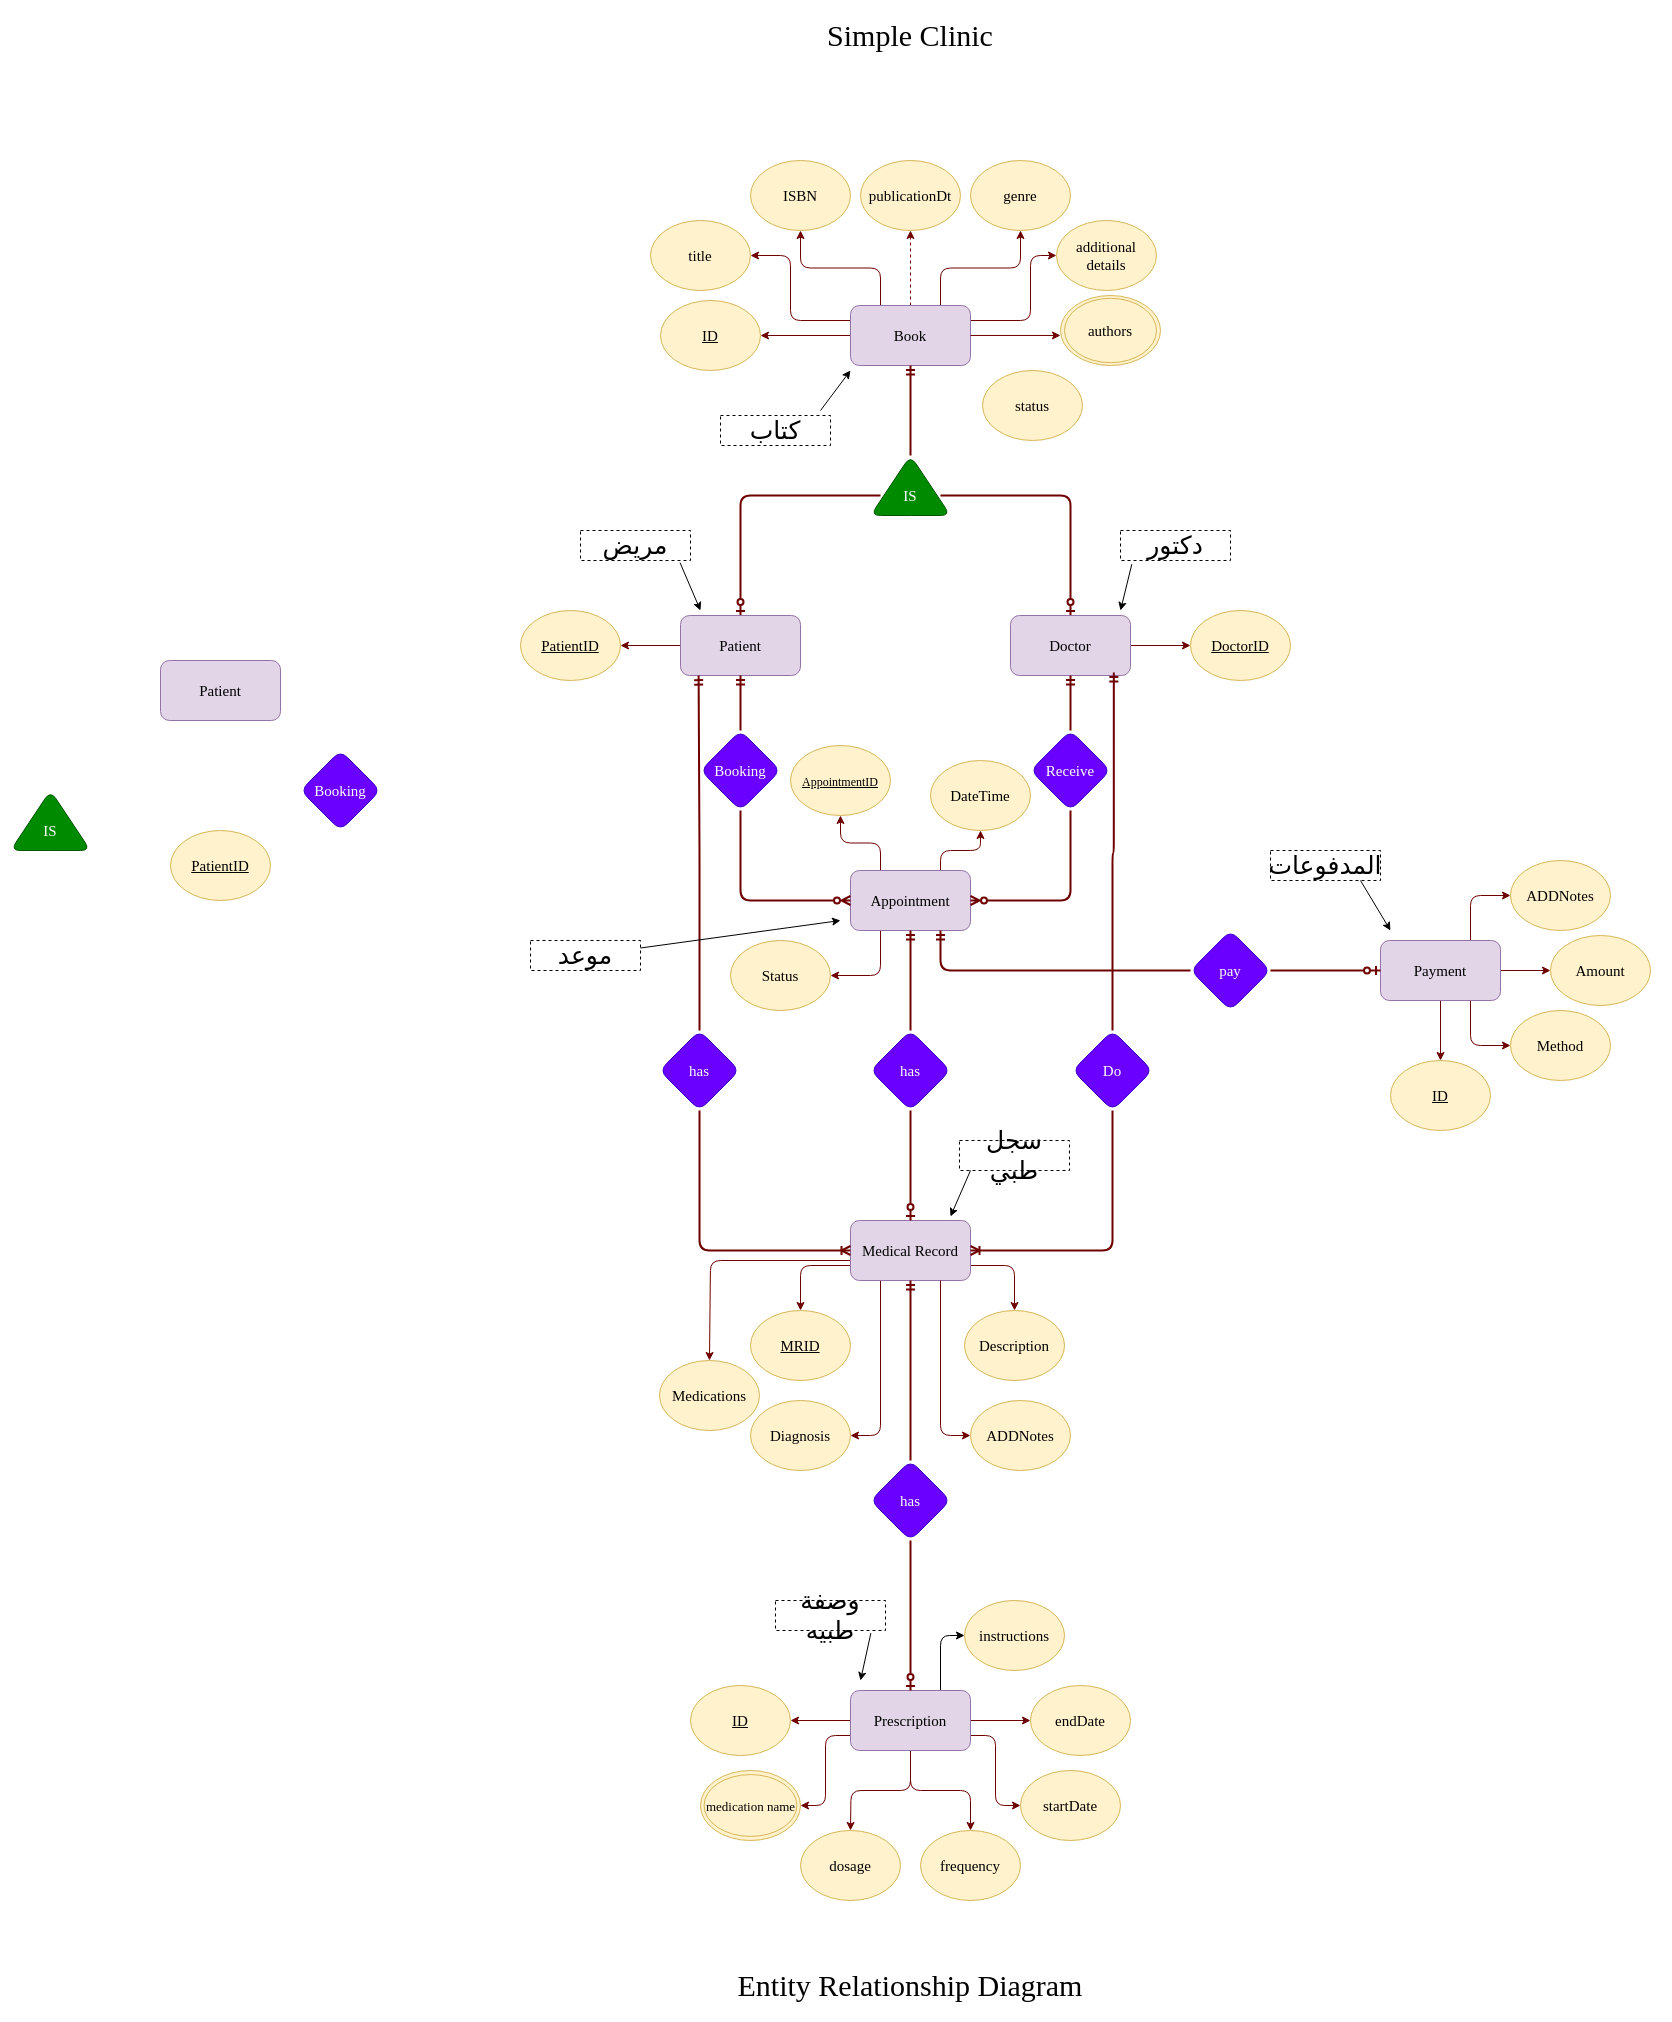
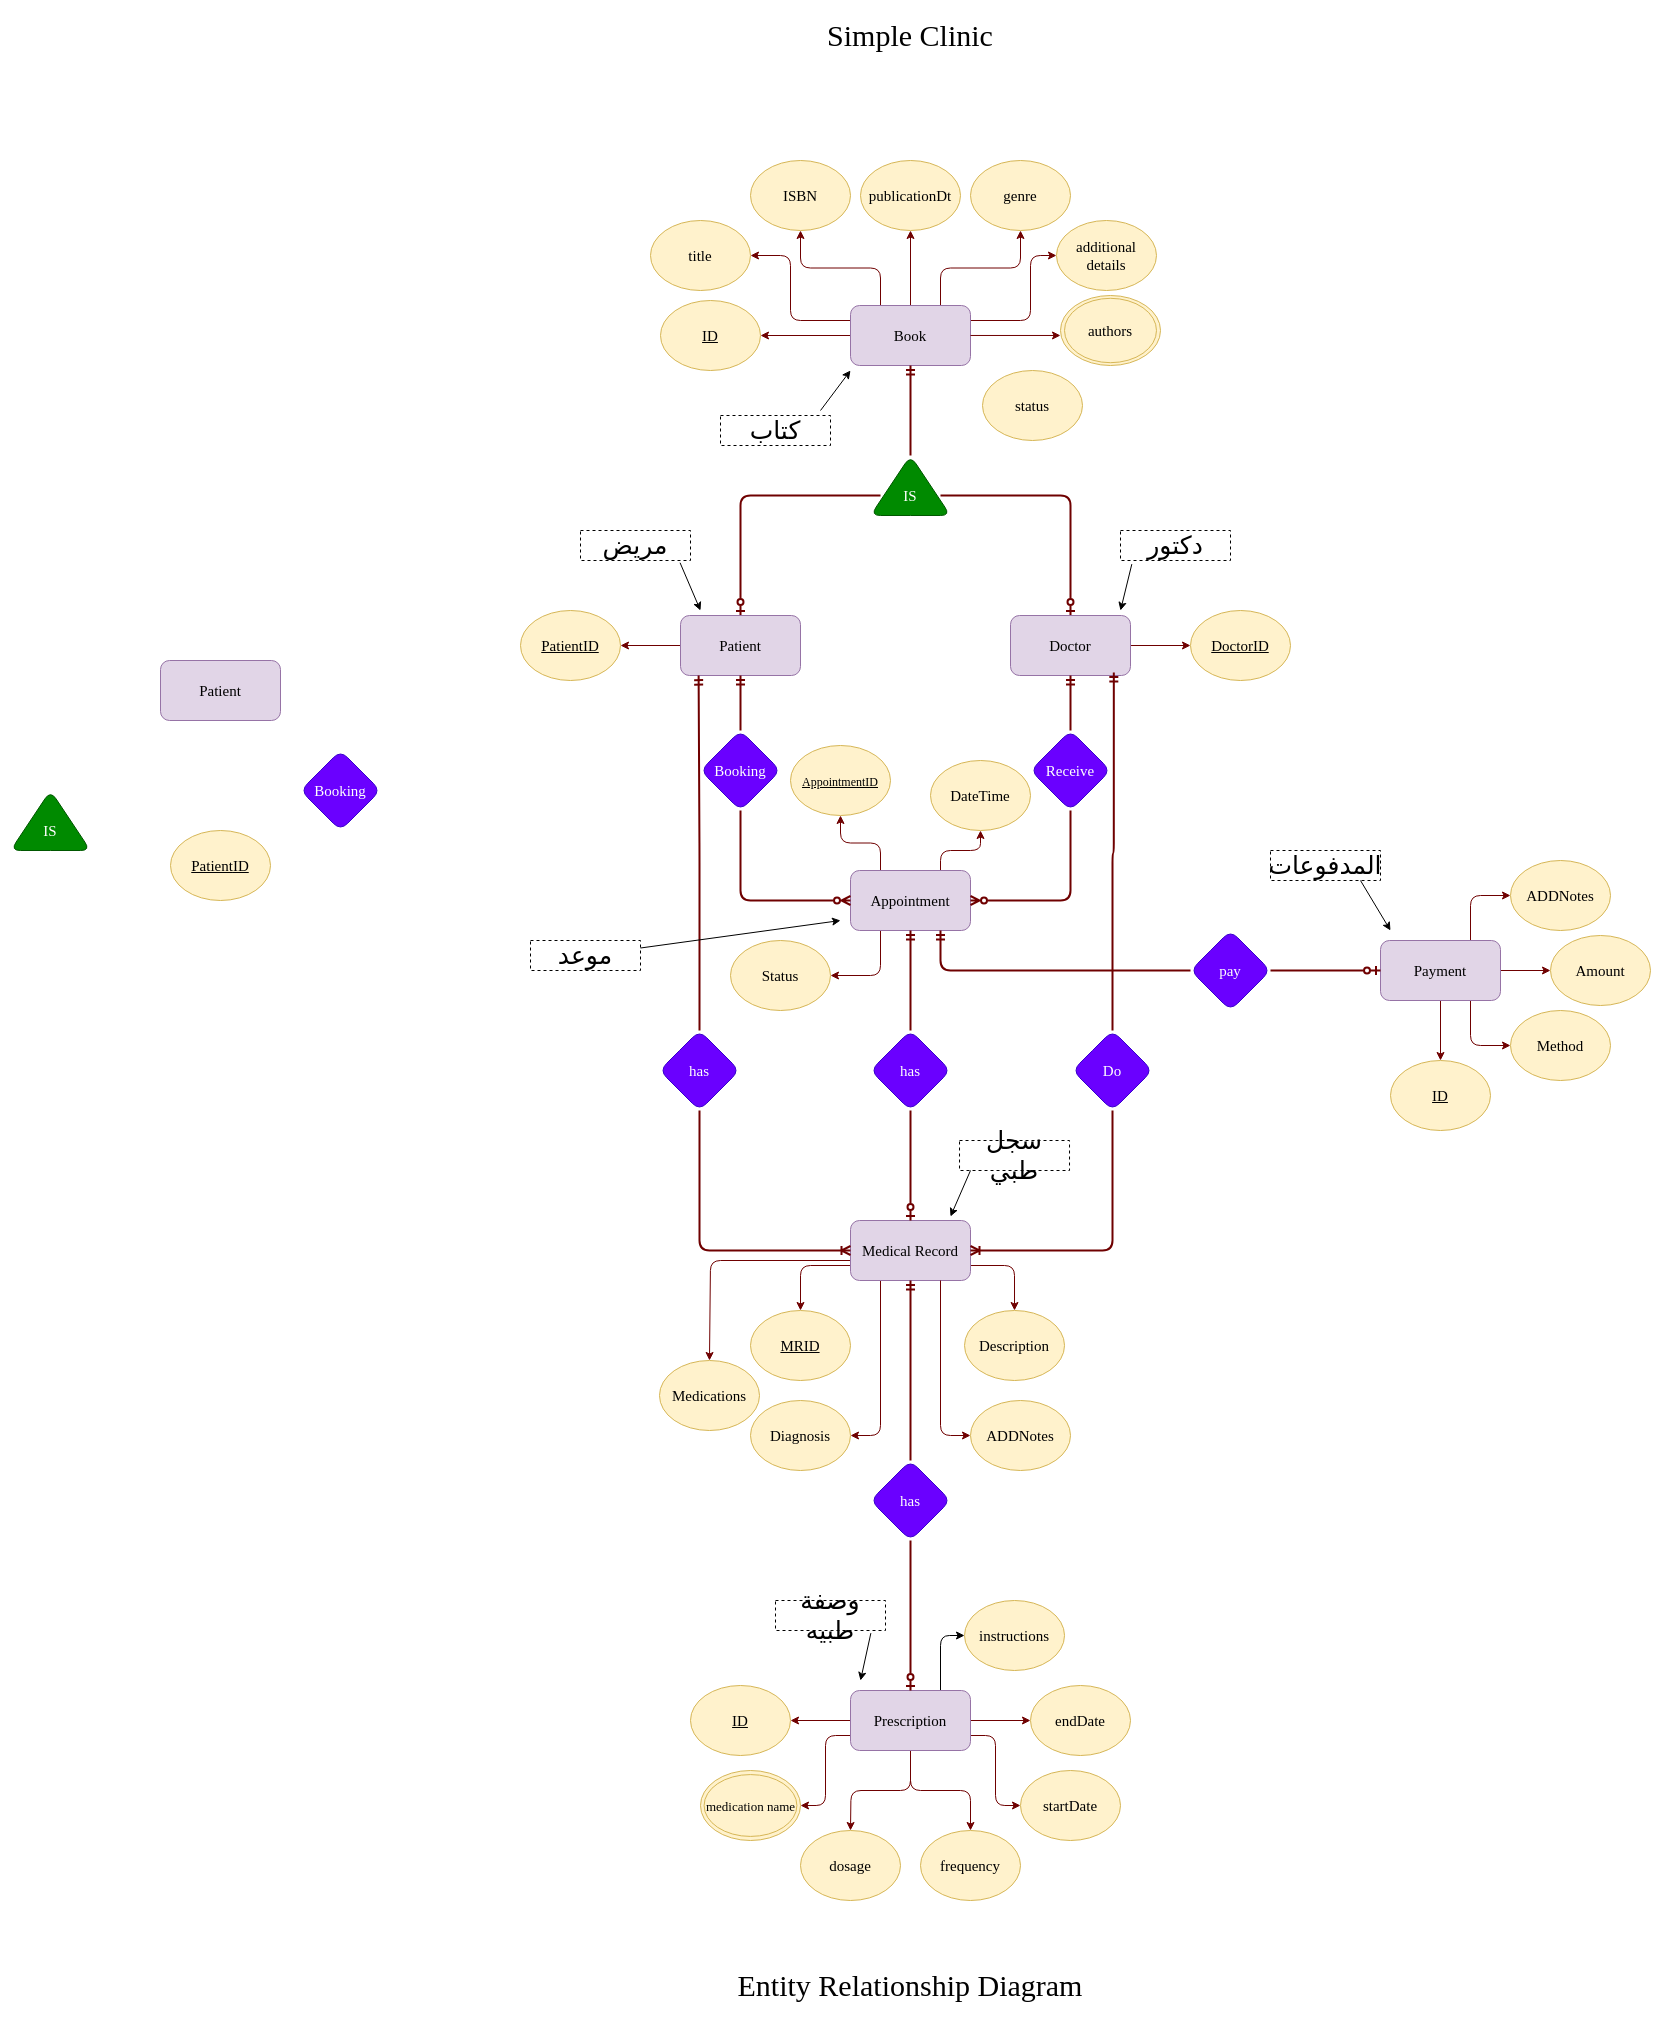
edge "Book" -> "publicationDt": style dashed -> solid
